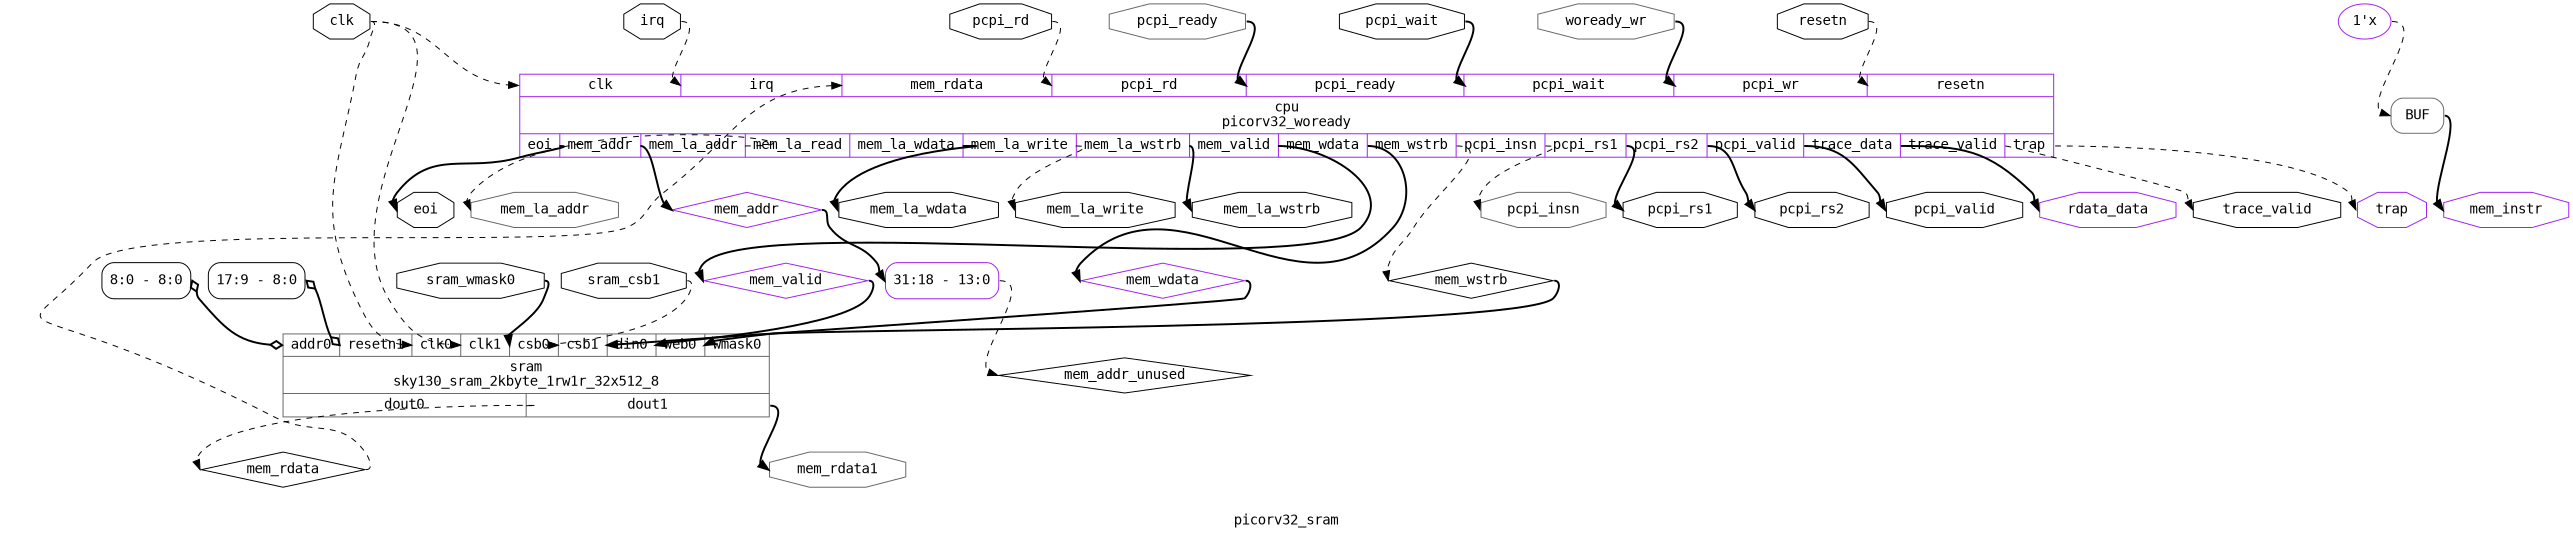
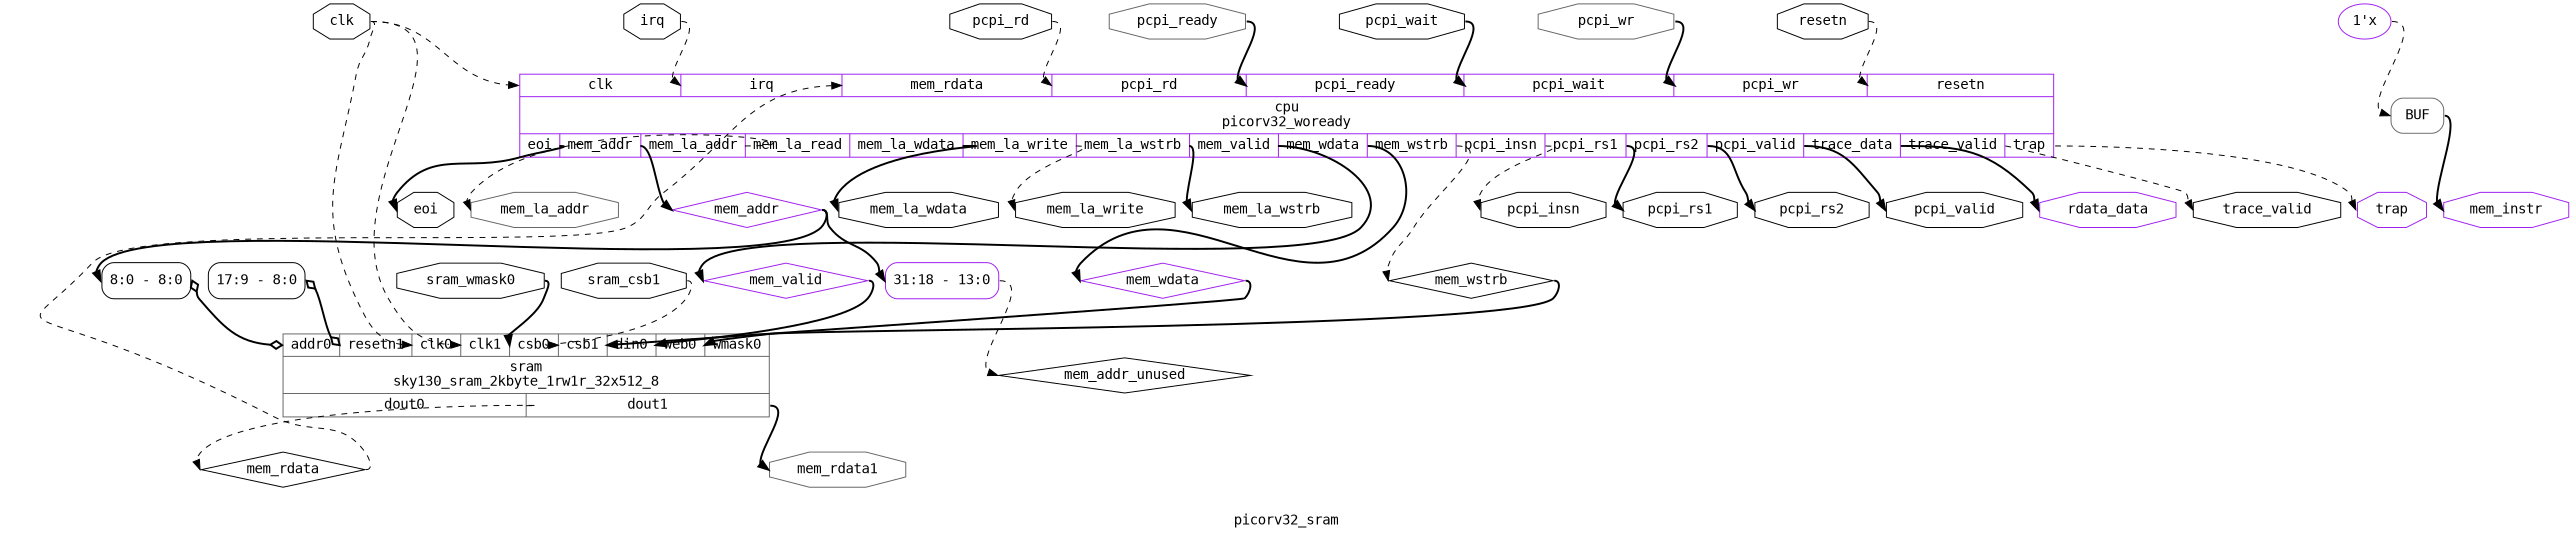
node "woready_wr": label "woready_wr" -> "pcpi_wr"
node "pcpi_insn": color gray40 -> black
edge "mem_addr" -> "8:0 - 8:0": added
